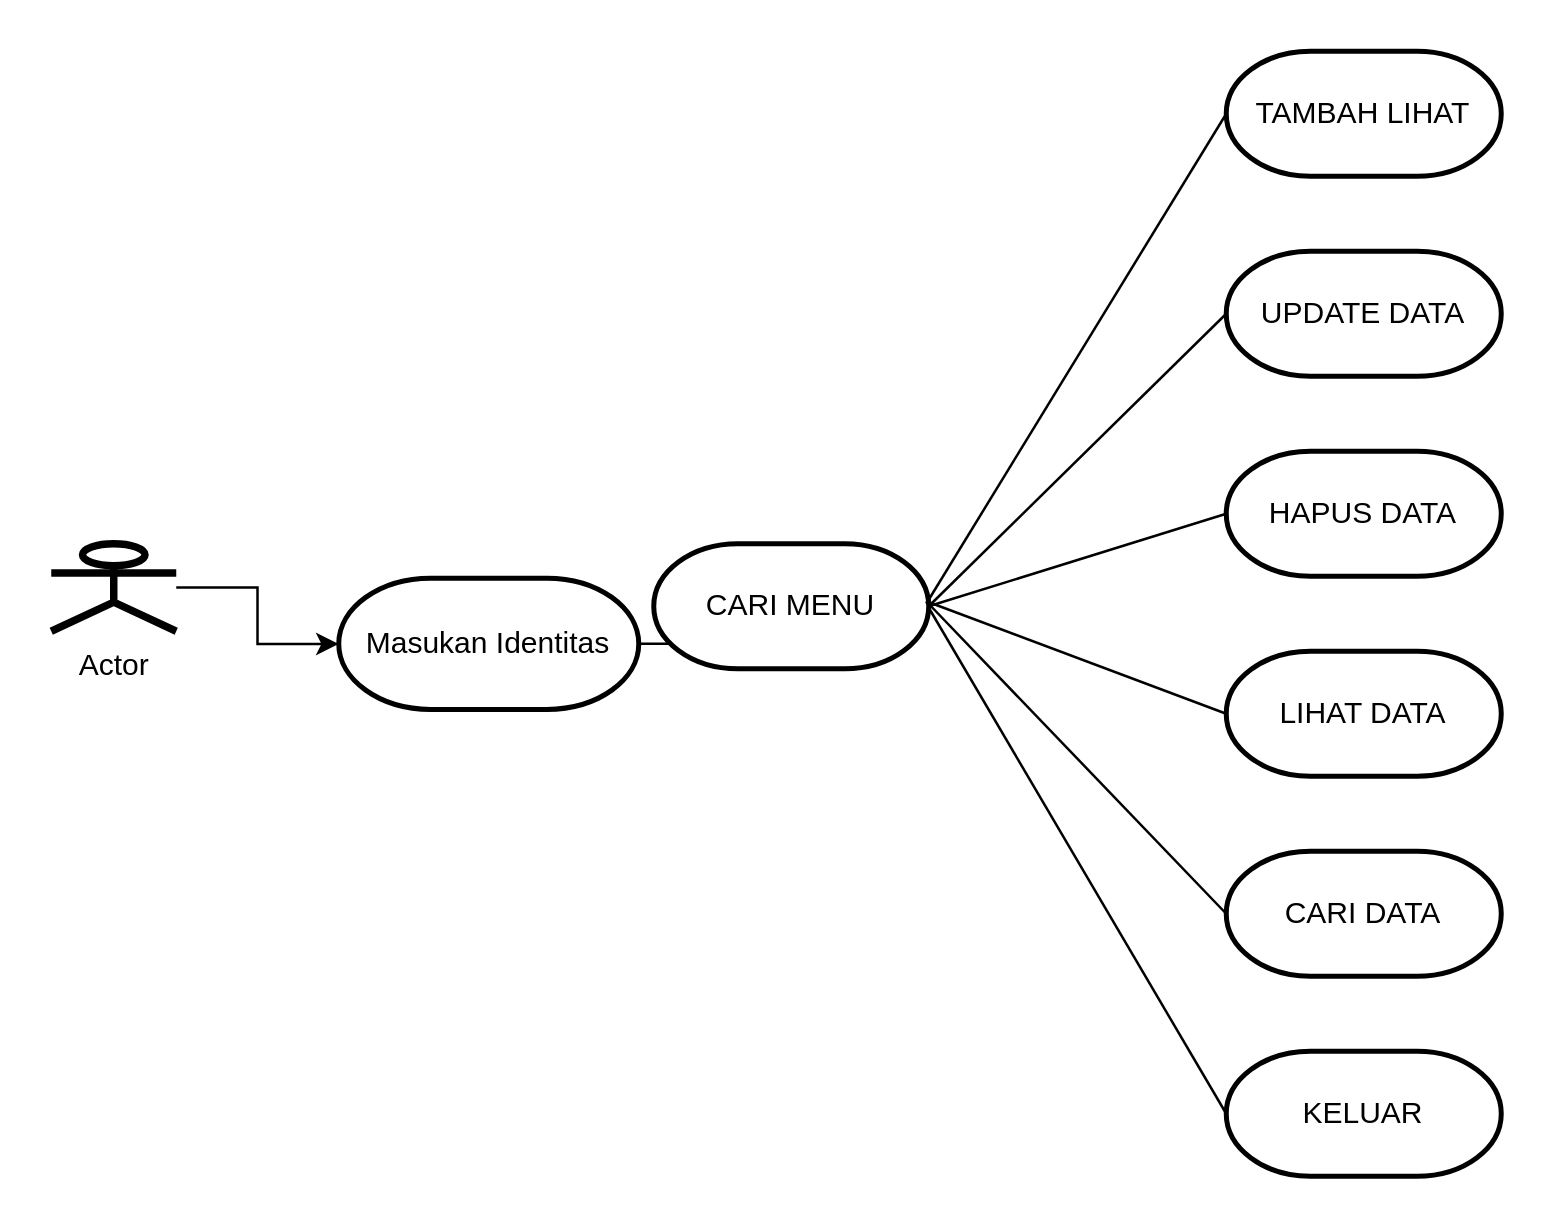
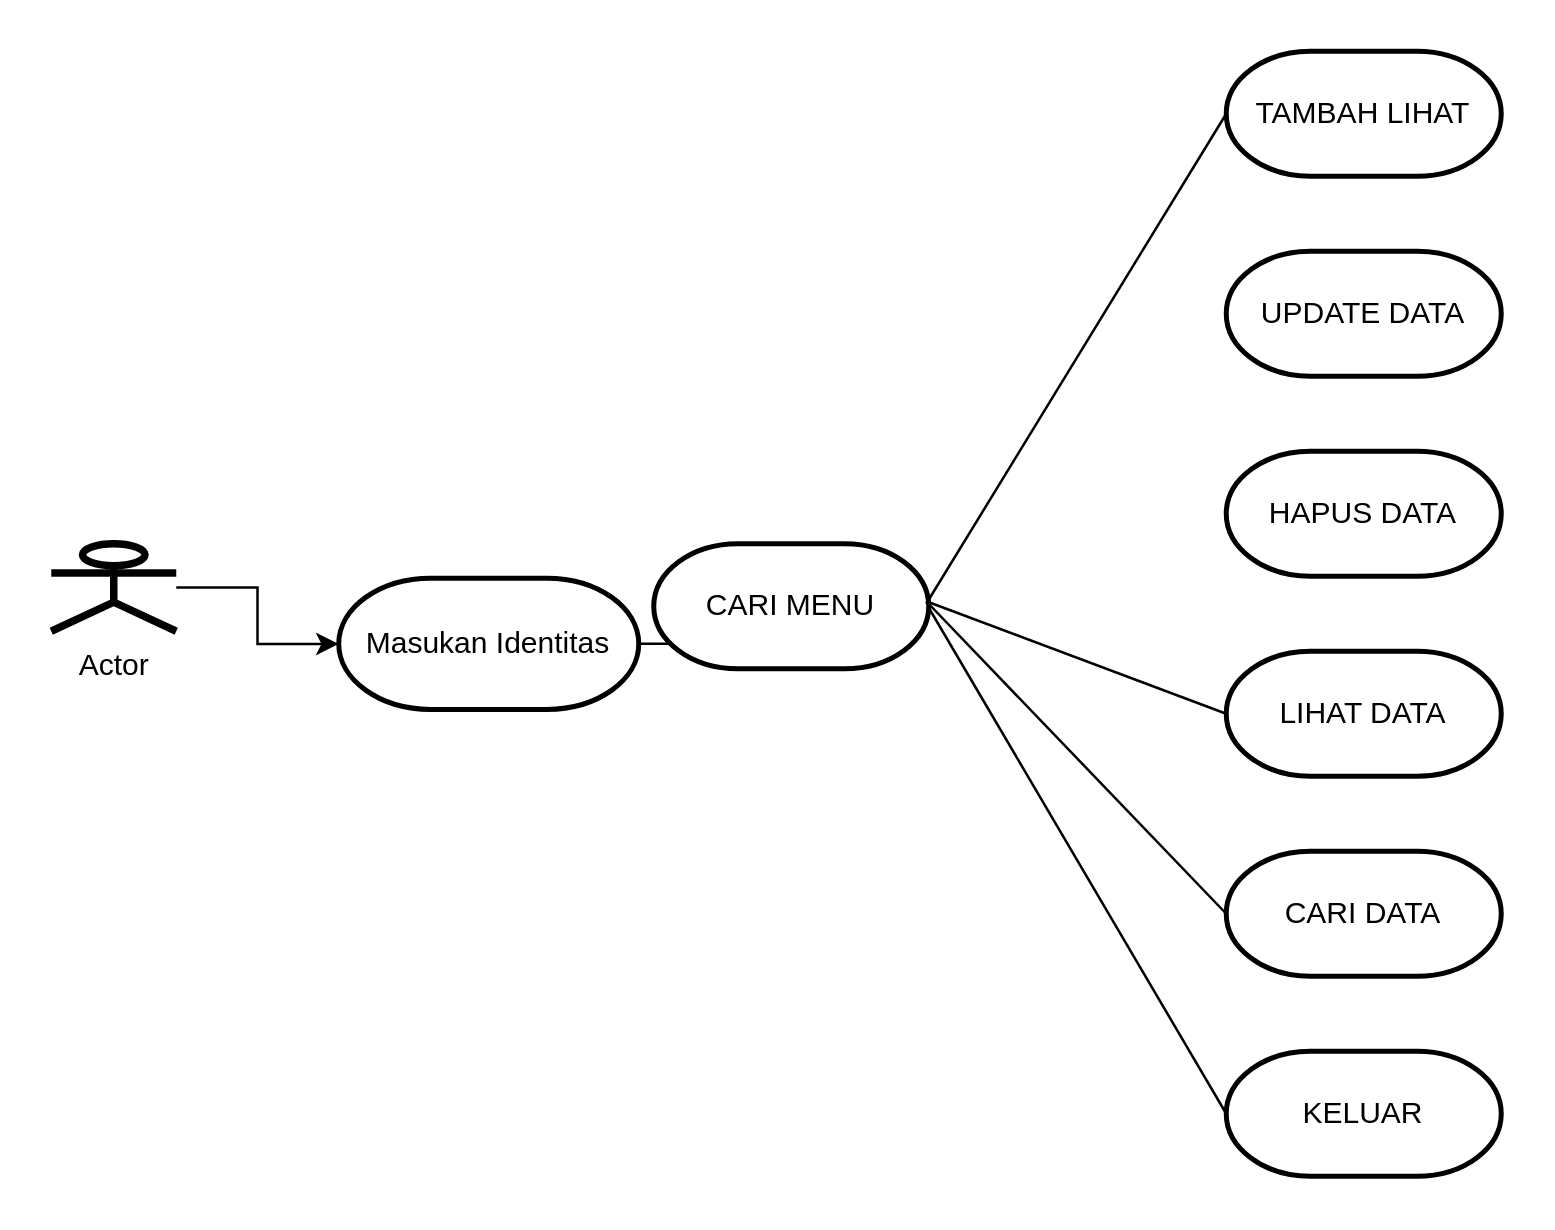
edge "UPDATE DATA" -- "CARI MENU": removed
edge "HAPUS DATA" -- "CARI MENU": removed
